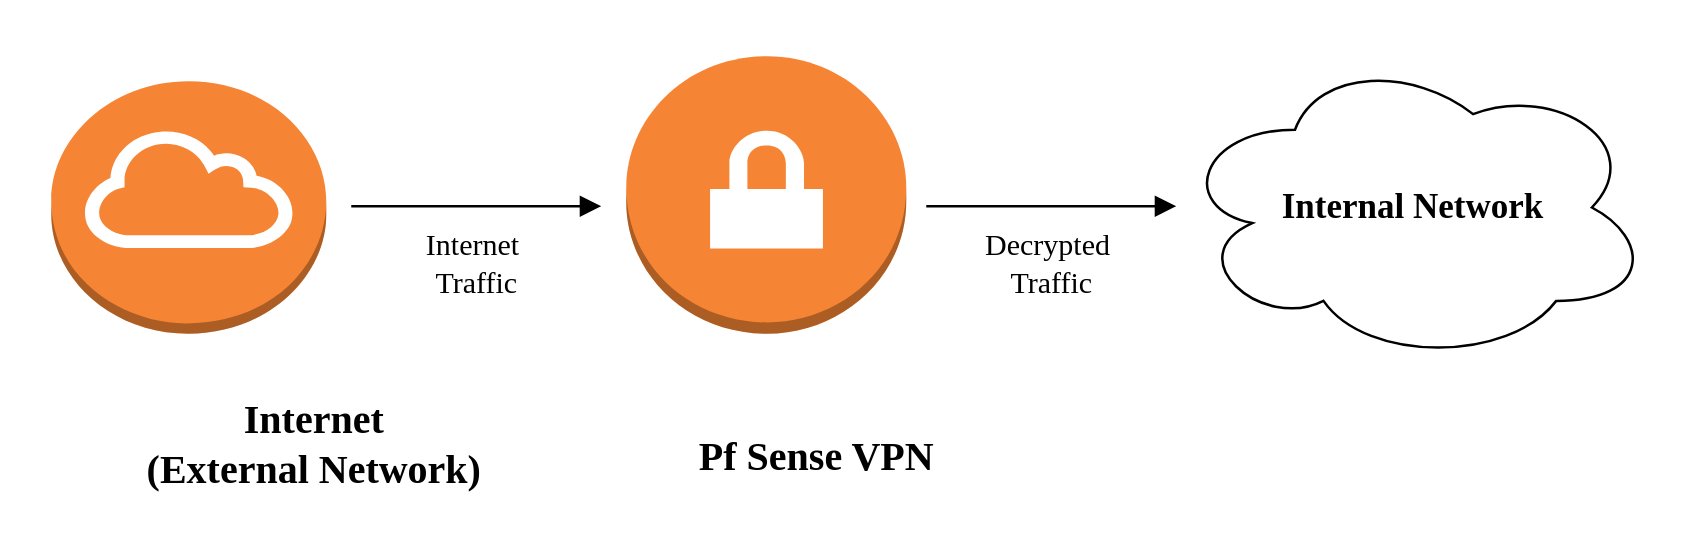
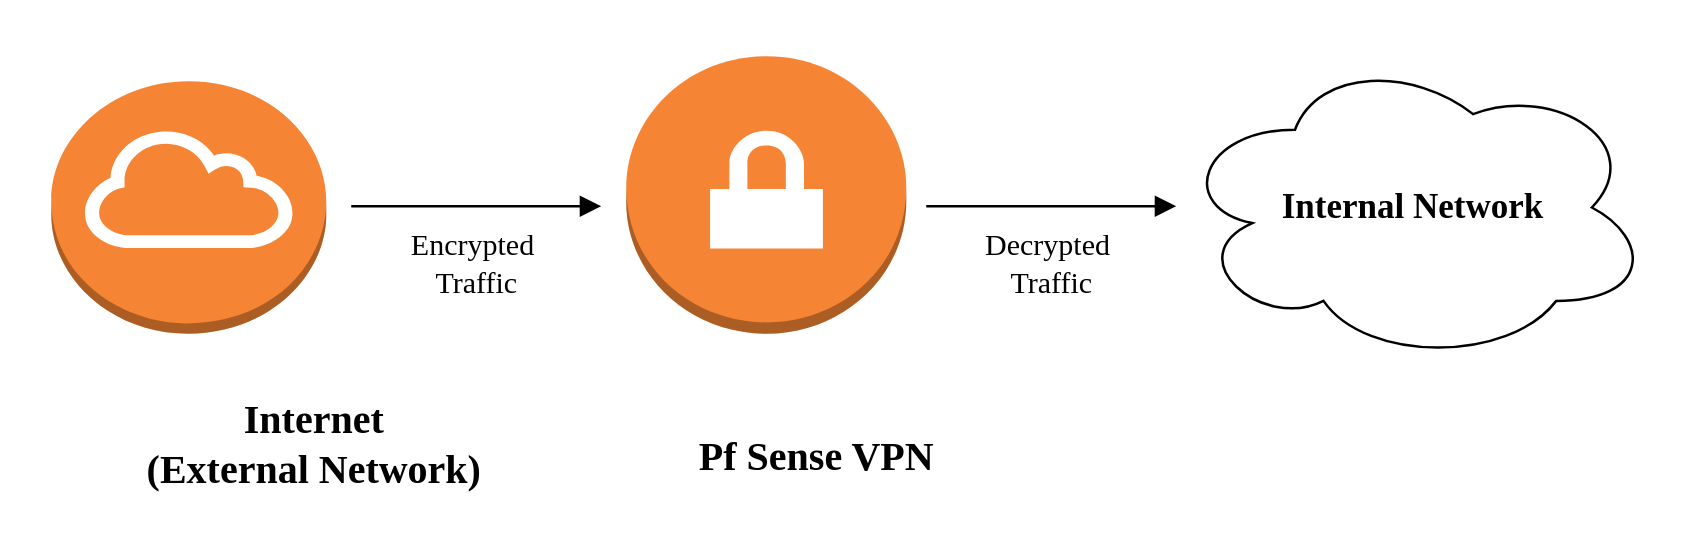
node "Internet Traffic": label "Internet Traffic" -> "Encrypted Traffic"
